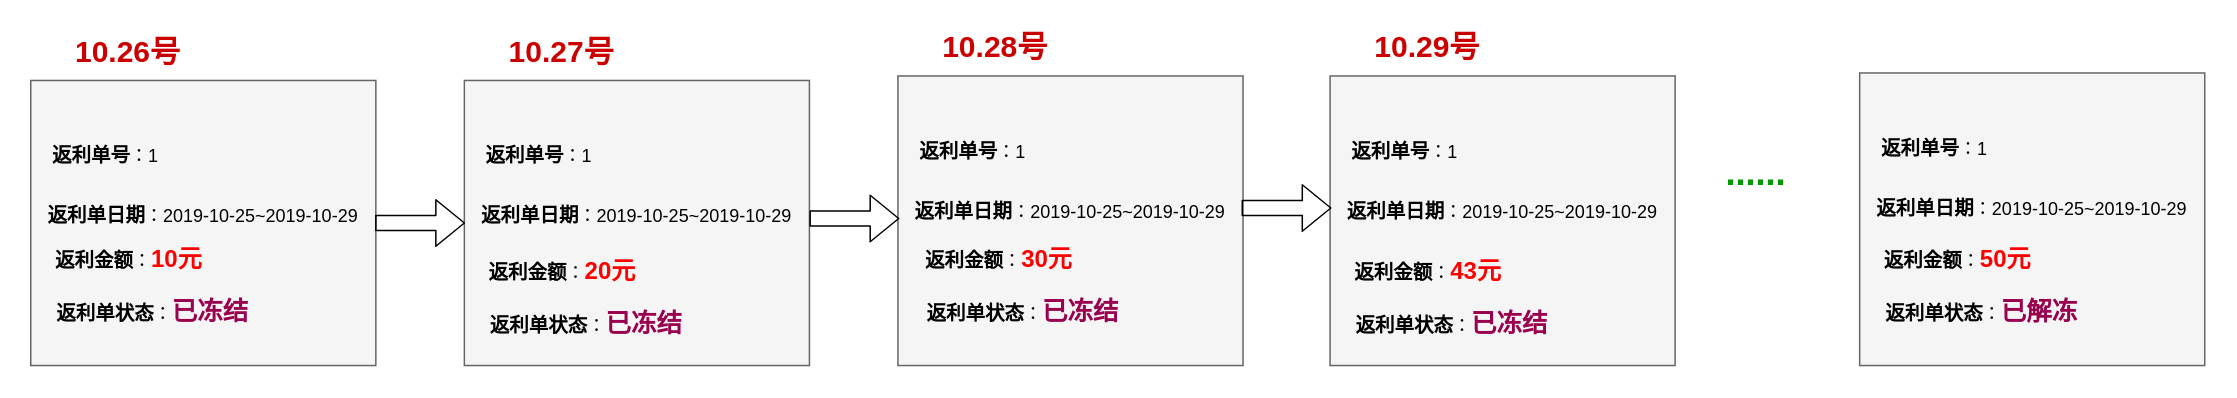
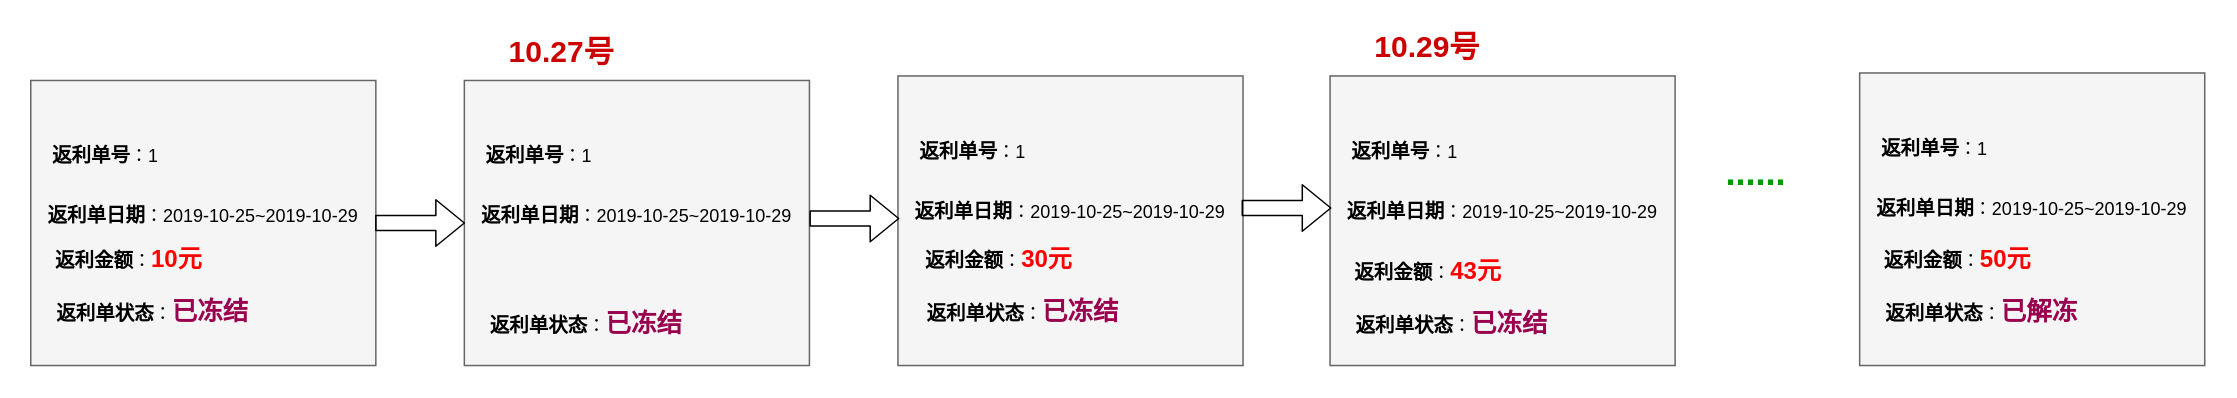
node "10.28号": removed
node "10.26号": removed
node "返利金额：20元": removed
